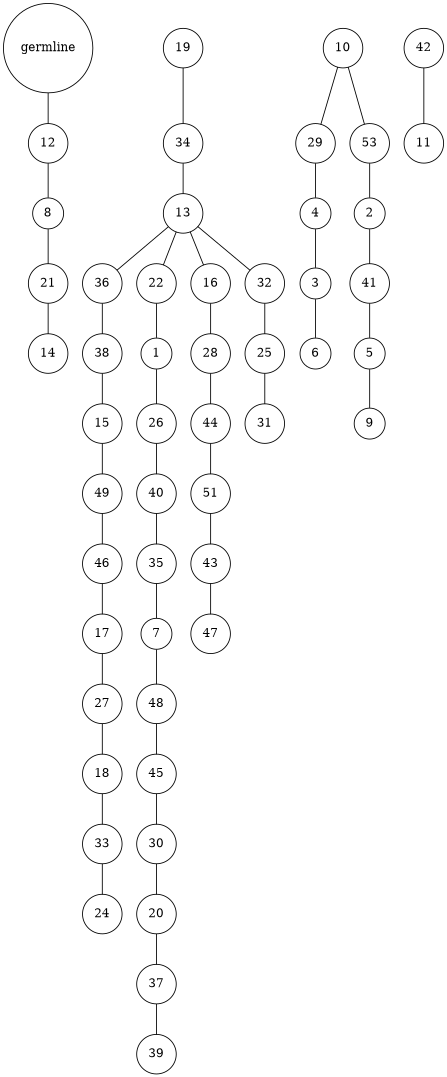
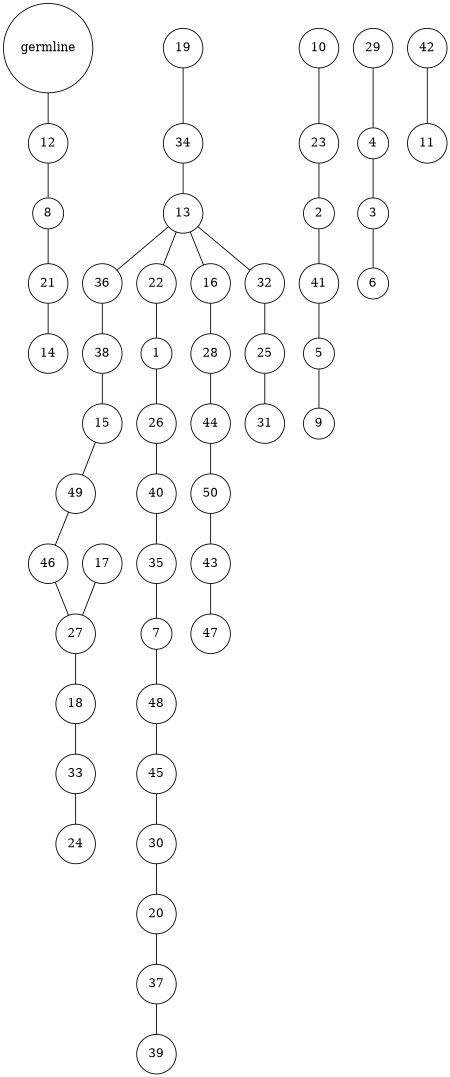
edge "10" -- "29": removed
node "53": label "53" -> "23"
node "51": label "51" -> "50"
edge "46" -- "17": now "46" -- "27"
